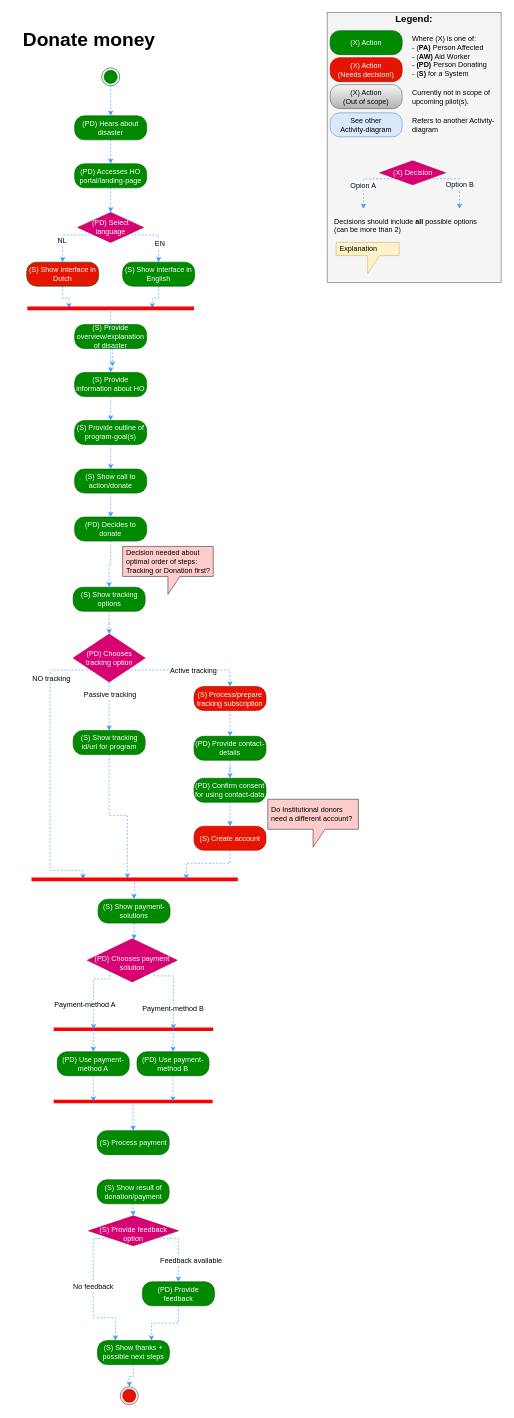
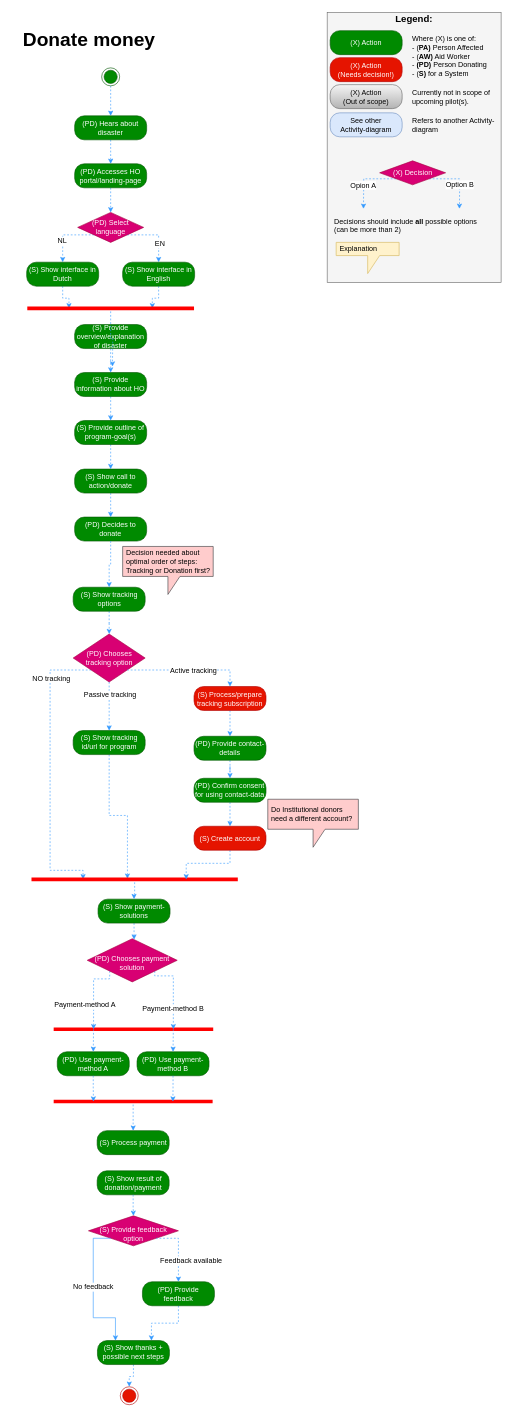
node "(S) Show interface in Dutch": fillcolor #e51400 -> #008a00
node "(S) Show result of donation/payment": moved (133, 1192) -> (133, 1183)
edge "(S) Provide feedback option" -> "(S) Show thanks + possible next steps": style dashed -> solid
